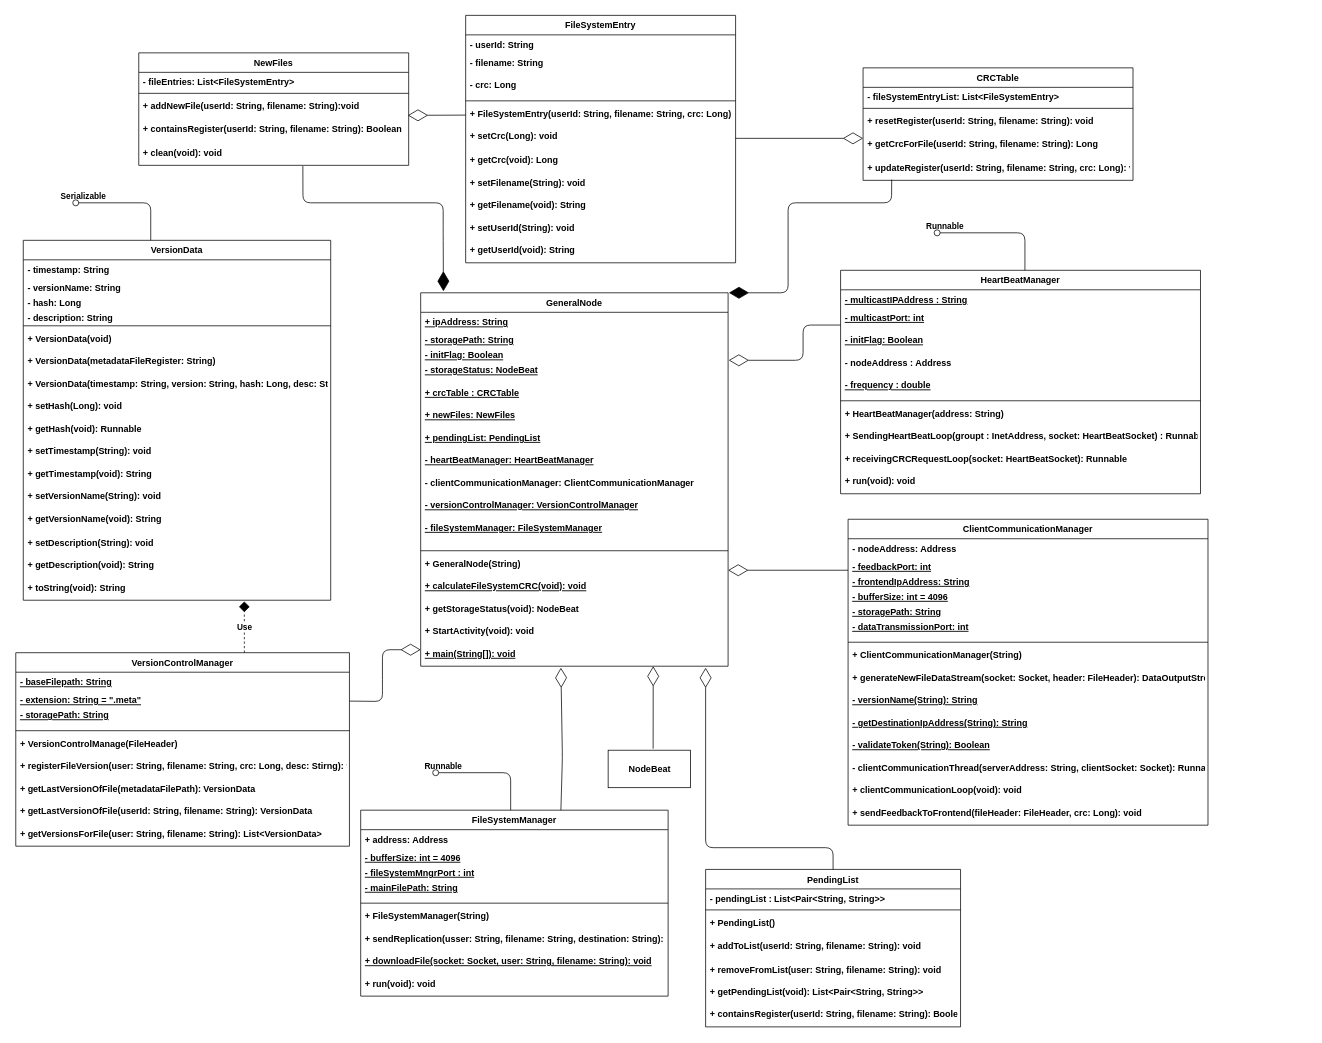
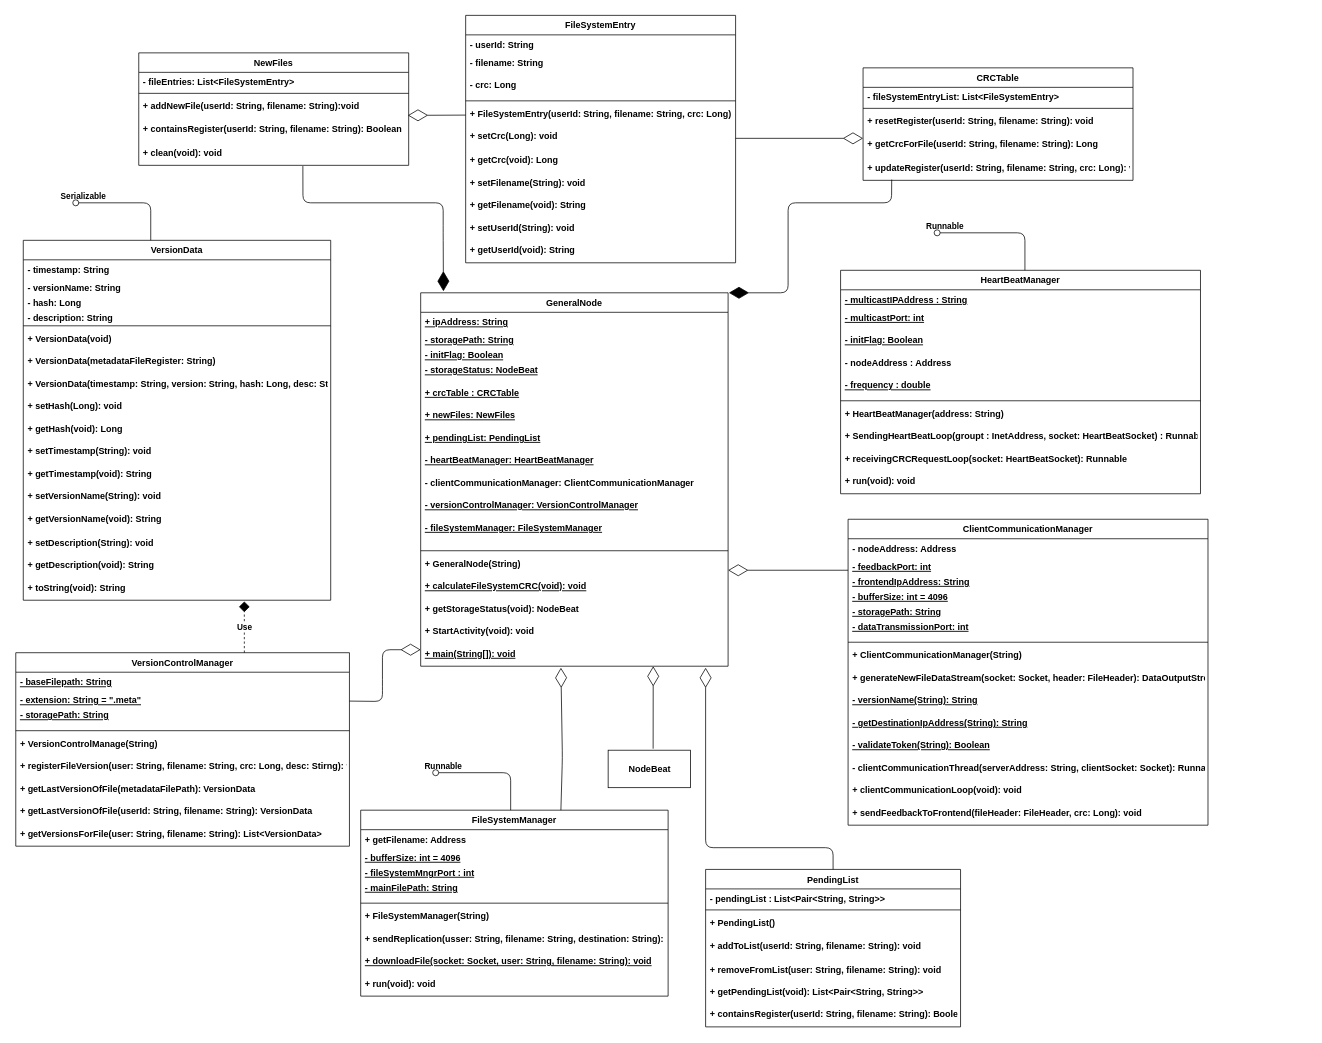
edge "- multicastPort: int" -> "- storageStatus: NodeBeat": removed
node "+ getHash(void): Runnable": label "+ getHash(void): Runnable" -> "+ getHash(void): Long"
node "+ VersionControlManage(FileHeader)": label "+ VersionControlManage(FileHeader)" -> "+ VersionControlManage(String)"
node "+ address: Address": label "+ address: Address" -> "+ getFilename: Address"
